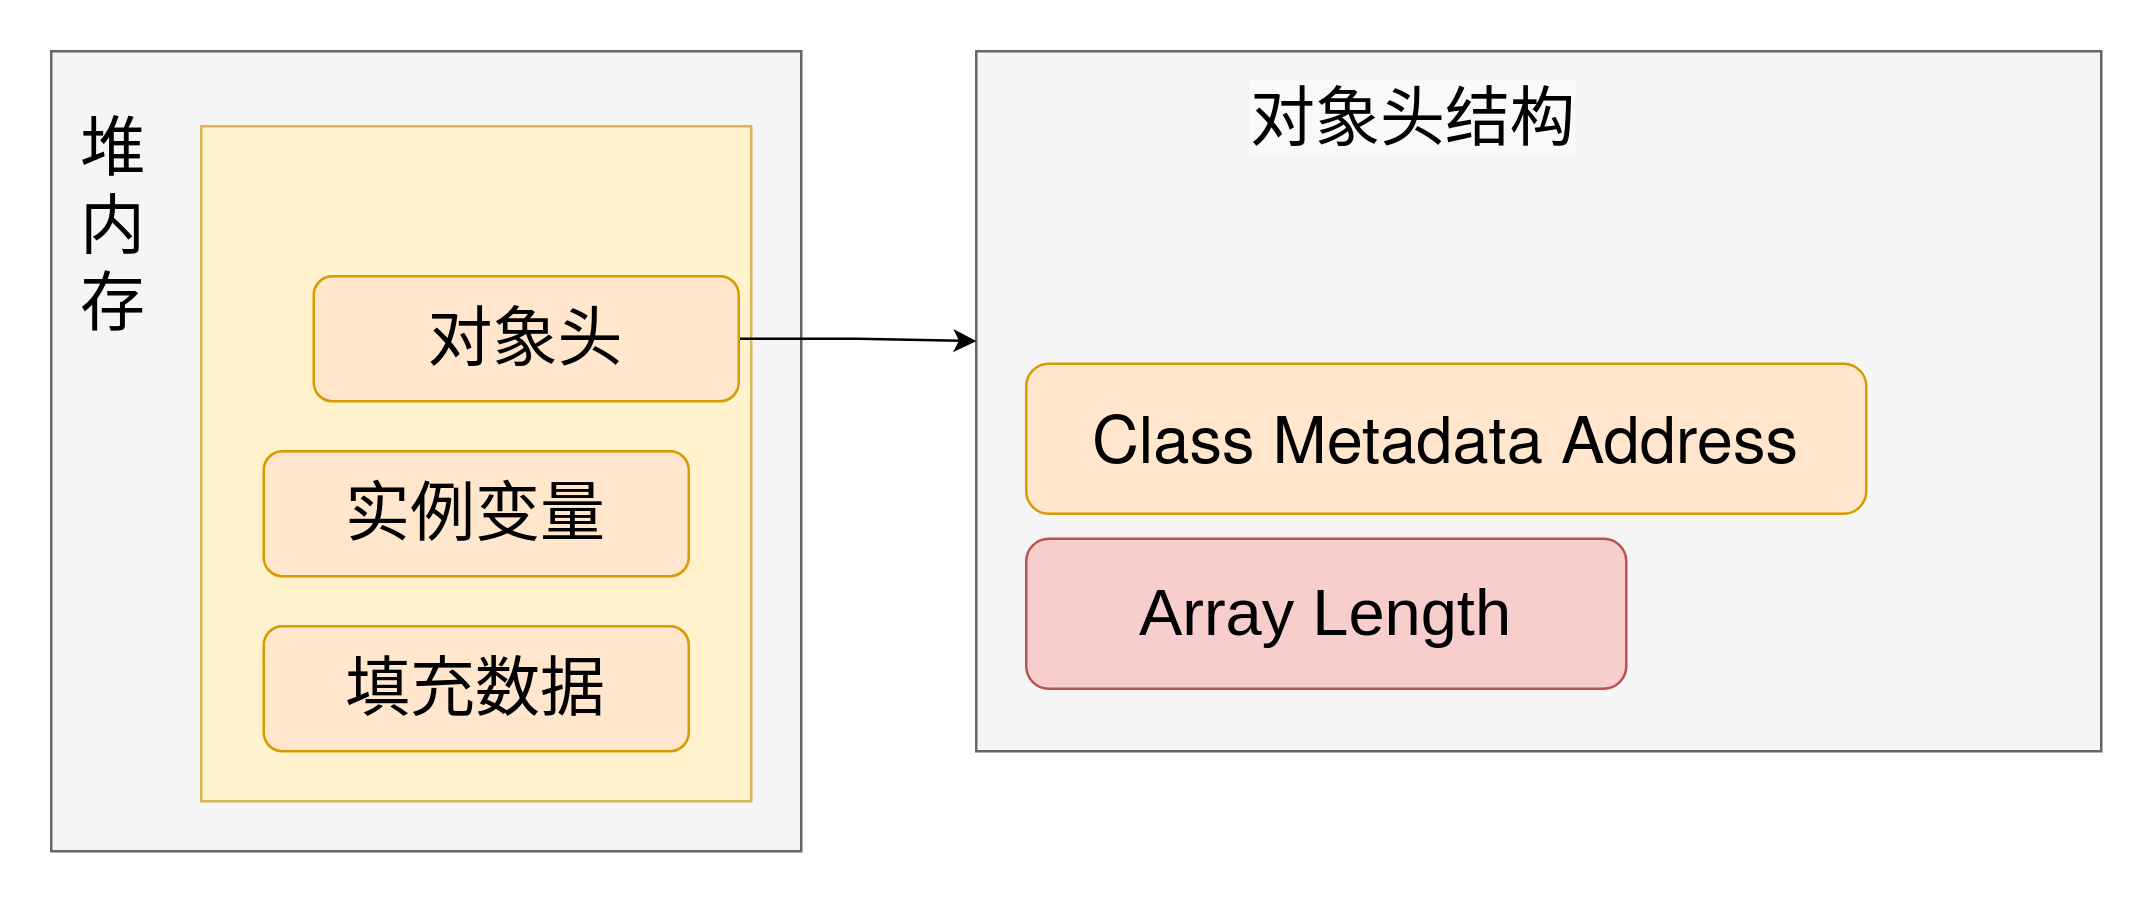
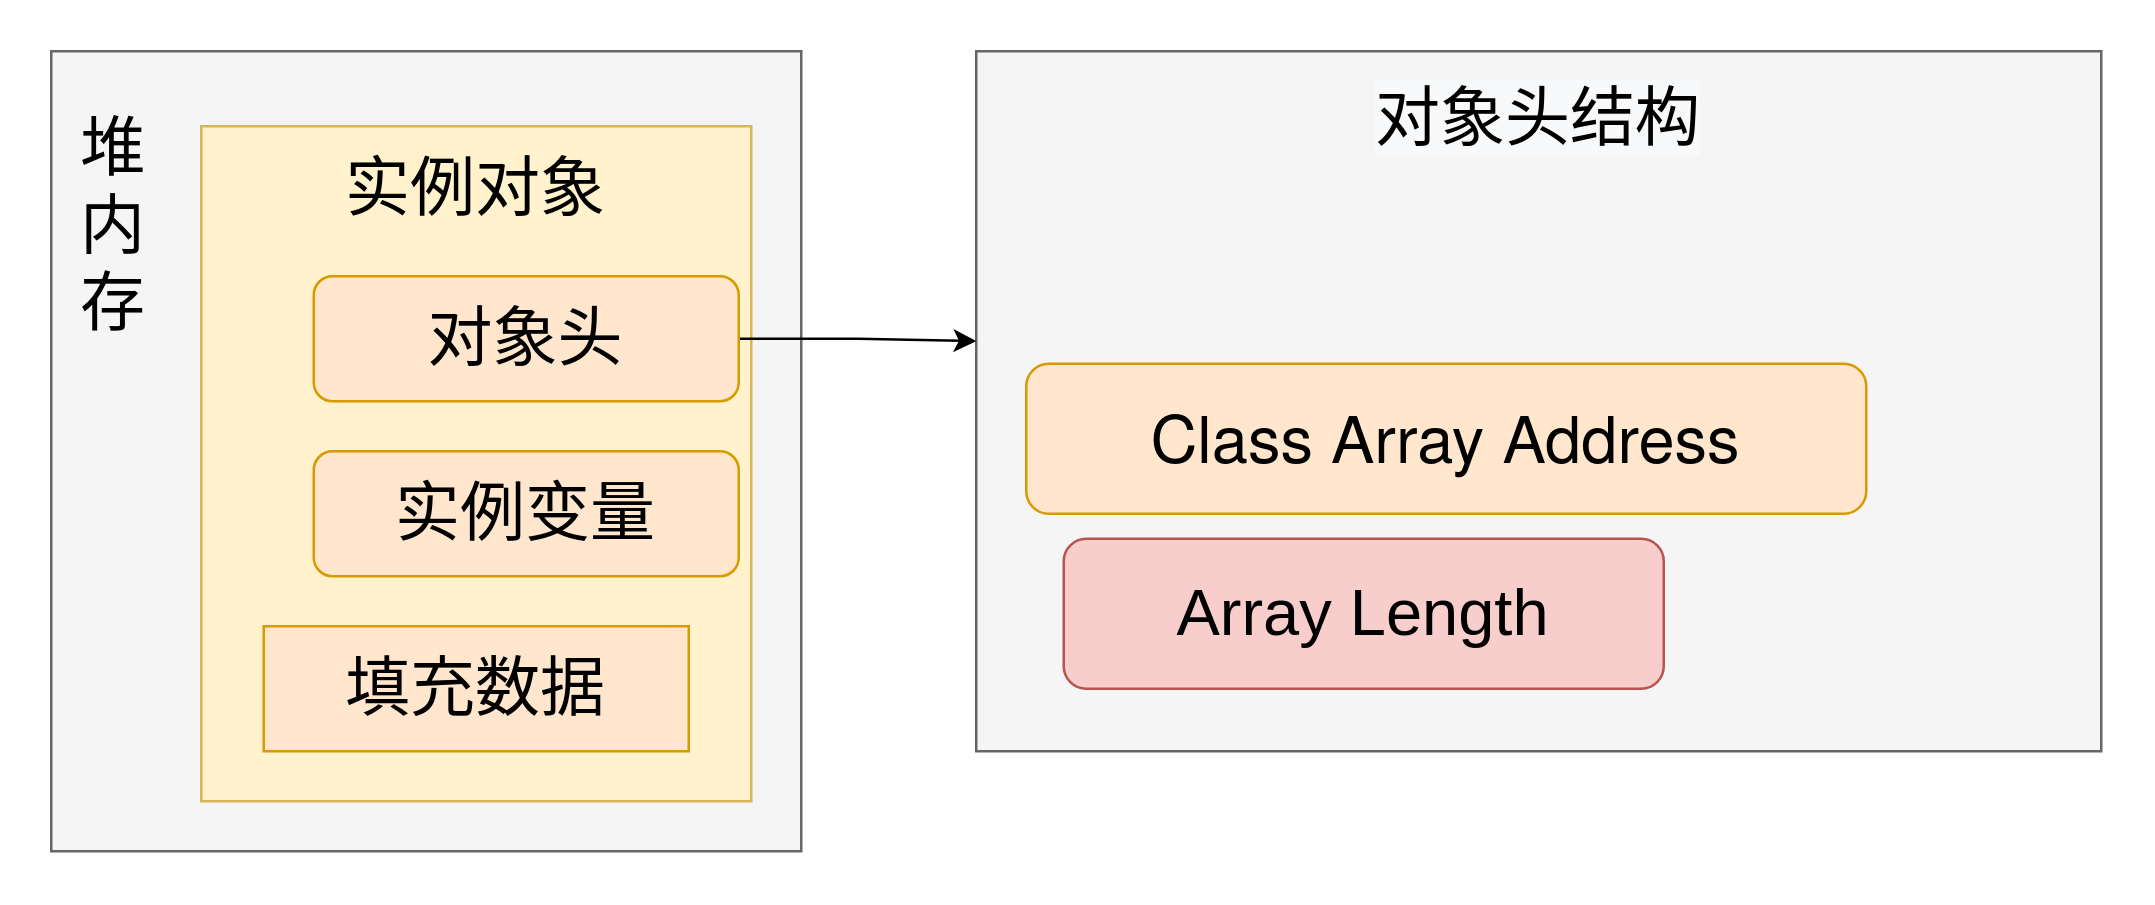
node "对象头结构": moved (1414, 126) -> (1539, 126)
node "实例对象": added
node "Class Metadata Address": label "Class Metadata Address" -> "Class Array Address"
node "实例变量": moved (476, 514) -> (526, 514)
node "Array Length": moved (1326, 614) -> (1364, 614)
node "填充数据": shape rounded rectangle -> rectangle
